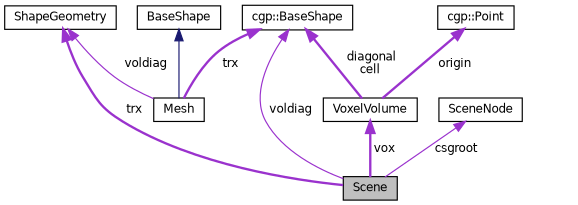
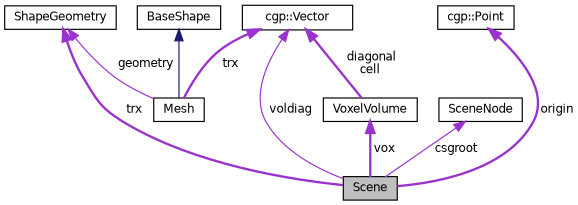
node "cgp::BaseShape": label "cgp::BaseShape" -> "cgp::Vector"
edge "Mesh" -> "ShapeGeometry": label " voldiag" -> " geometry"
edge "VoxelVolume" -> "cgp::Point": now "Scene" -> "cgp::Point"
